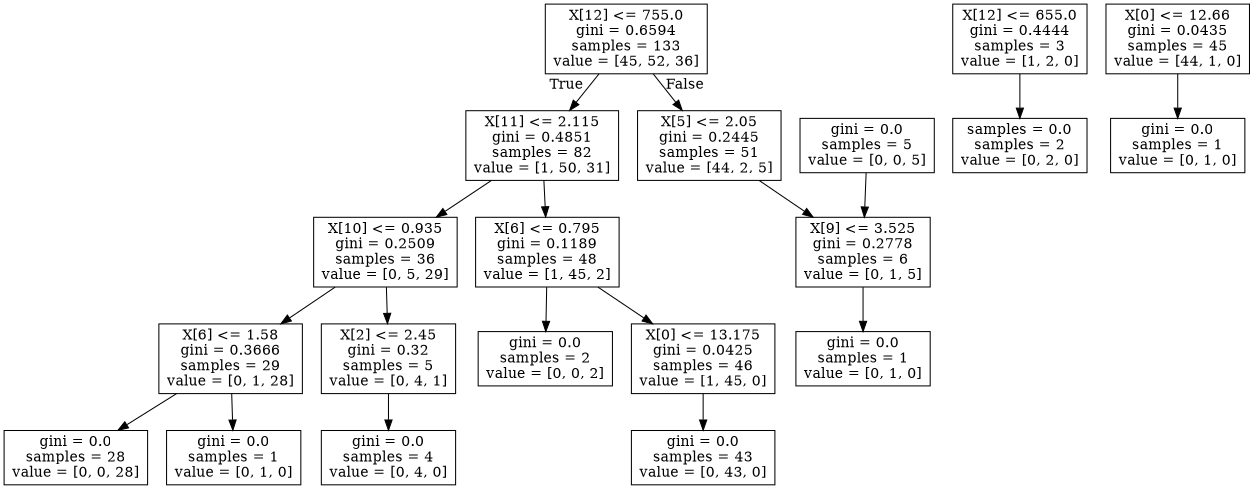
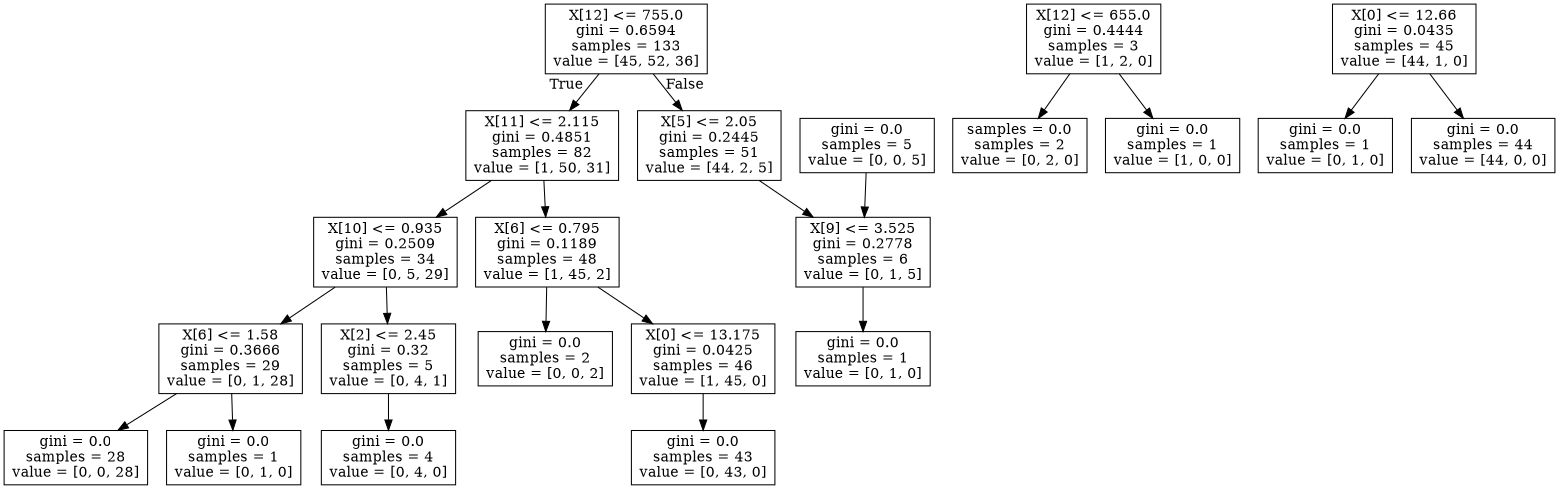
node "gini = 0.0 samples = 1 value = [1, 0, 0]": added
node "gini = 0.0 samples = 44 value = [44, 0, 0]": added
node "X[10] <= 0.935 gini = 0.2509 samples = 36 value = [0, 5, 29]": label "X[10] <= 0.935 gini = 0.2509 samples = 36 value = [0, 5, 29]" -> "X[10] <= 0.935 gini = 0.2509 samples = 34 value = [0, 5, 29]"
